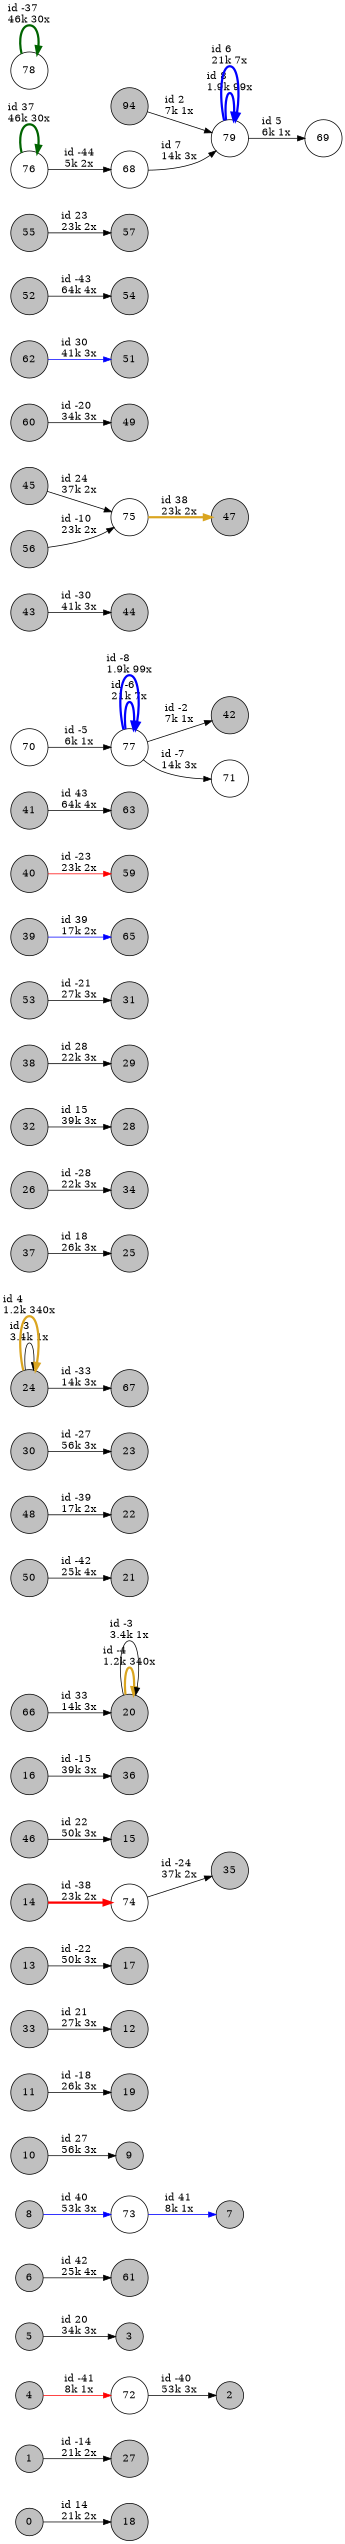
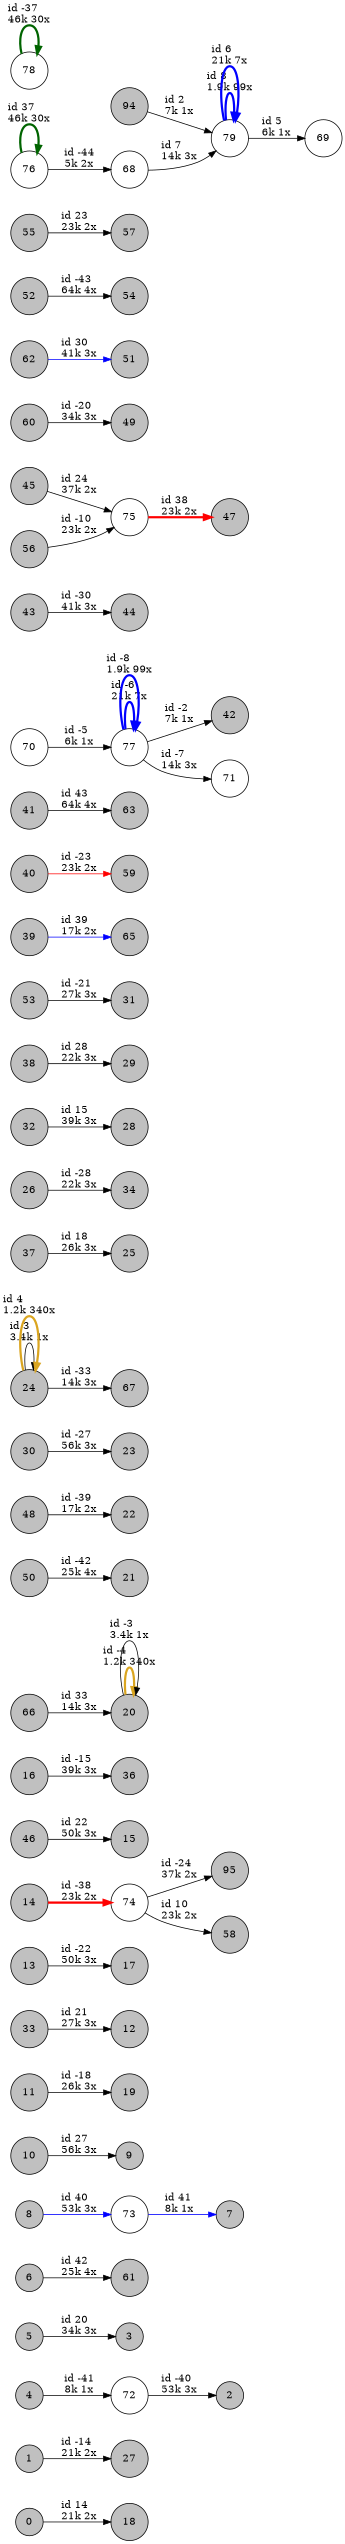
edge "75" -> "47": color goldenrod -> red
node "35": label "35" -> "95"
node "58": added
edge "4" -> "72": color red -> black
